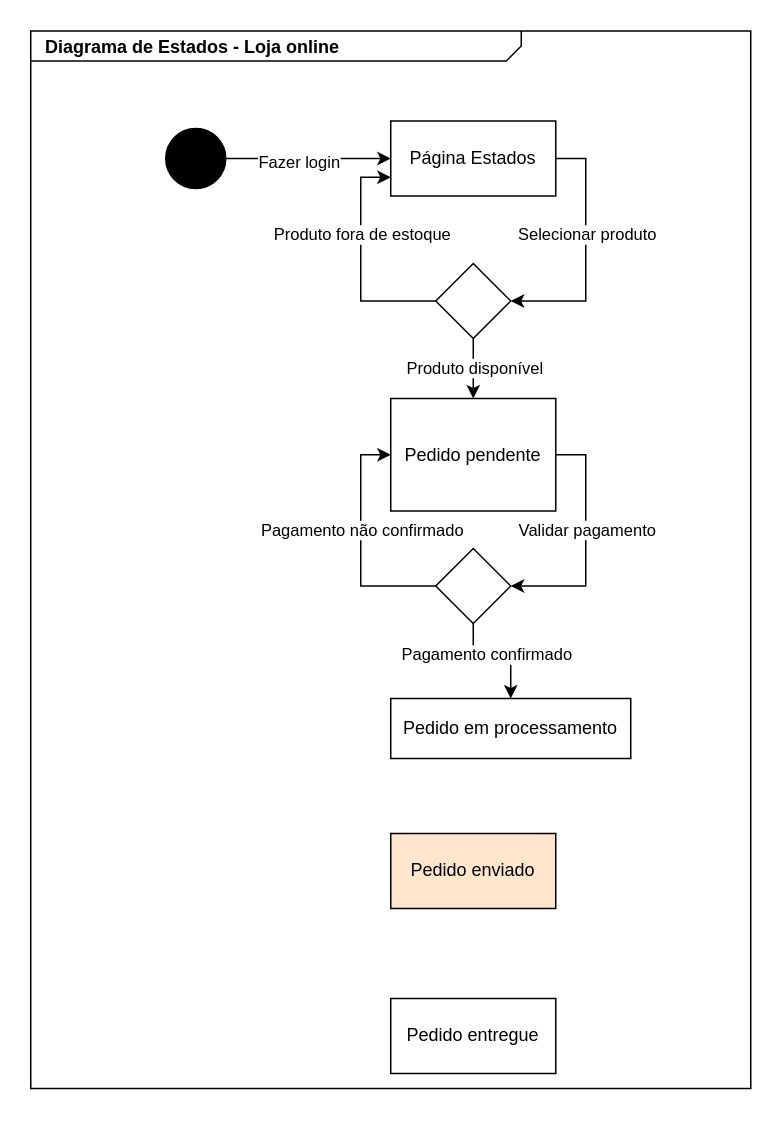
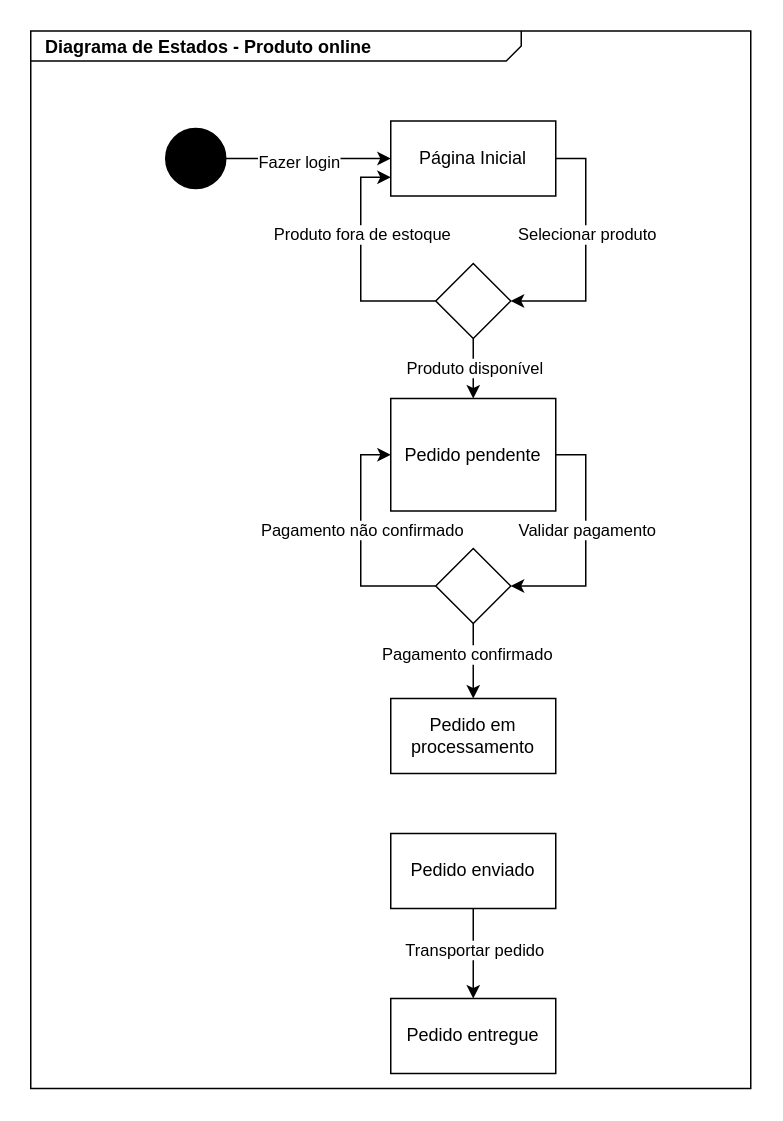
node "Diagrama de Estados - Loja online": label "Diagrama de Estados - Loja online" -> "Diagrama de Estados - Produto online"
node "Página Estados": label "Página Estados" -> "Página Inicial"
node "Pedido em processamento": size 240x60 -> 165x75
node "Pedido enviado": fillcolor #ffe6cc -> #ffffff
edge "Pedido enviado" -> "Pedido entregue": added, label "Transportar pedido"
